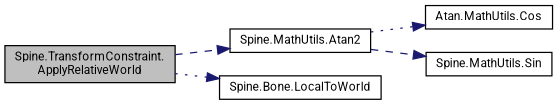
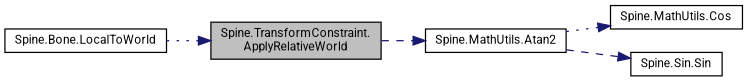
node "Atan.MathUtils.Cos": label "Atan.MathUtils.Cos" -> "Spine.MathUtils.Cos"
node "Spine.MathUtils.Sin": label "Spine.MathUtils.Sin" -> "Spine.Sin.Sin"
edge "Spine.TransformConstraint. ApplyRelativeWorld" -> "Spine.Bone.LocalToWorld": reversed
